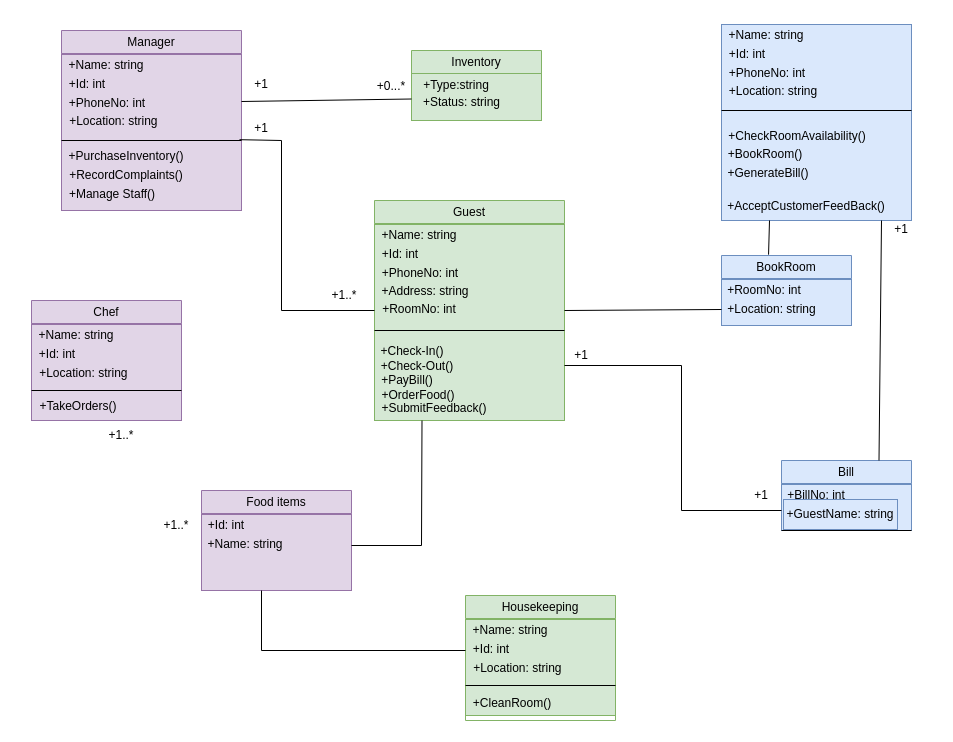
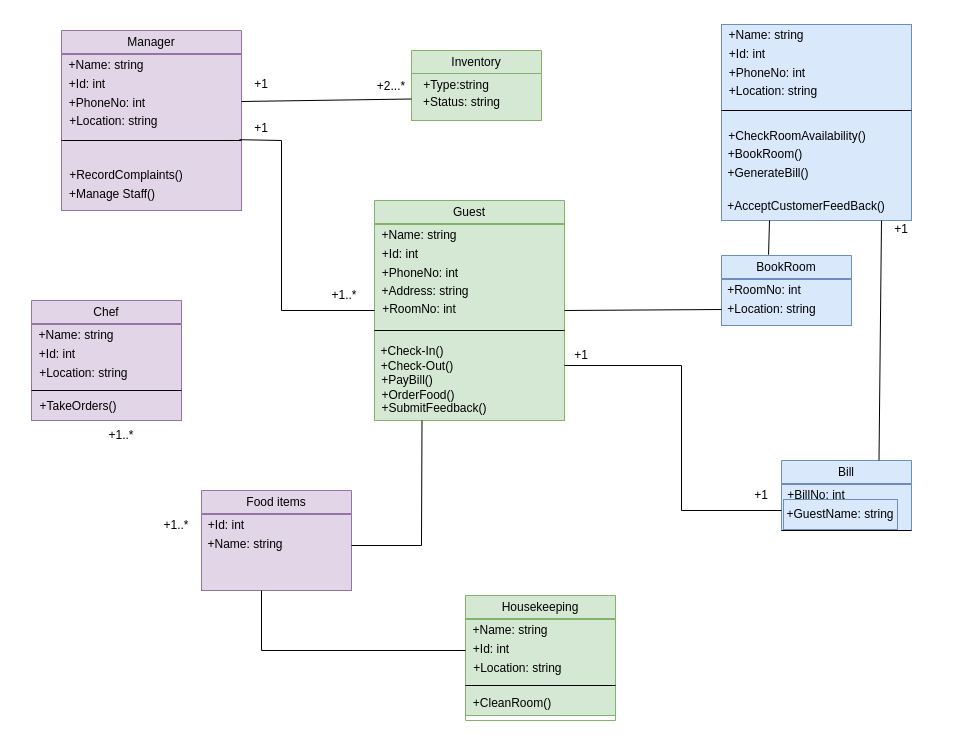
node "+0...*": label "+0...*" -> "+2...*"
node "+PurchaseInventory()": removed
